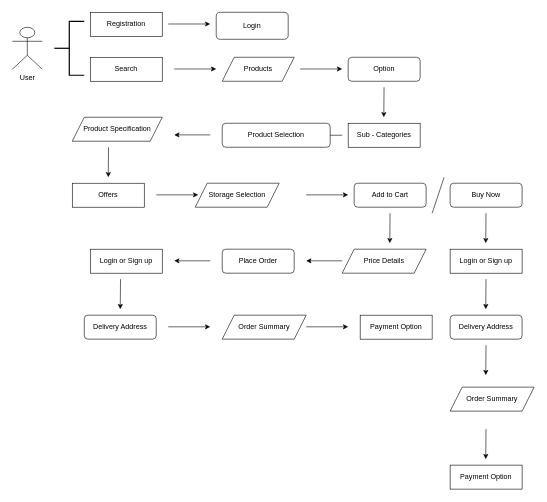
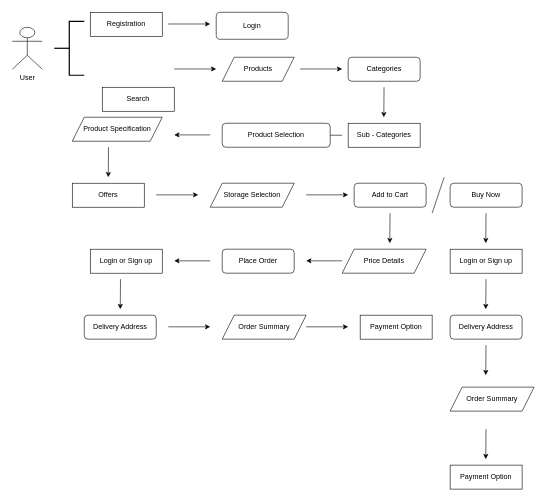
node "Search": moved (126, 69) -> (138, 99)
node "Option": label "Option" -> "Categories"
node "Storage Selection": moved (237, 195) -> (252, 195)
